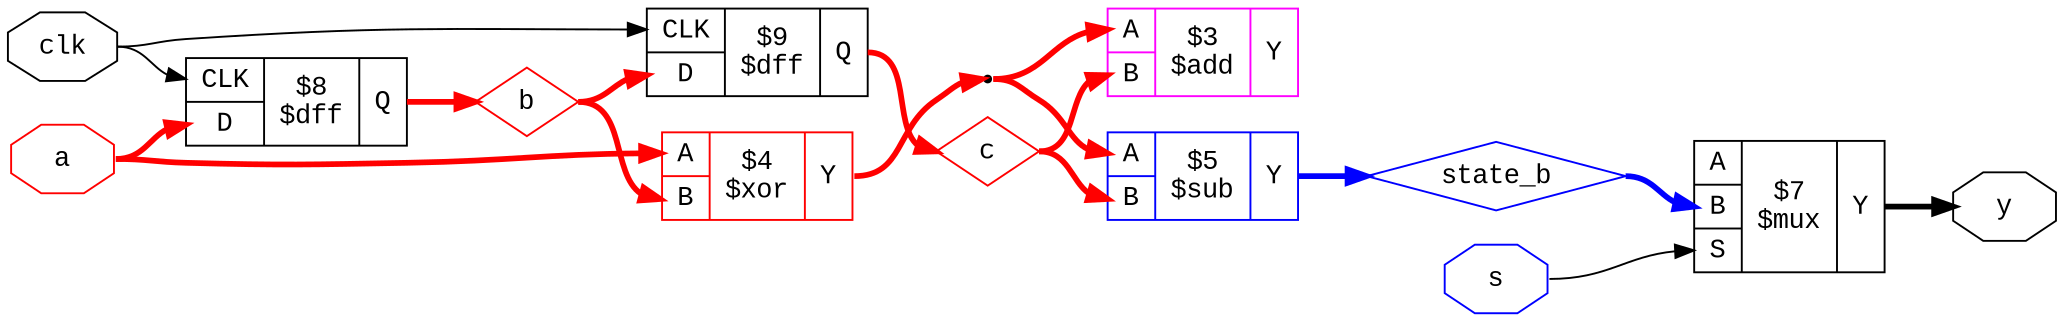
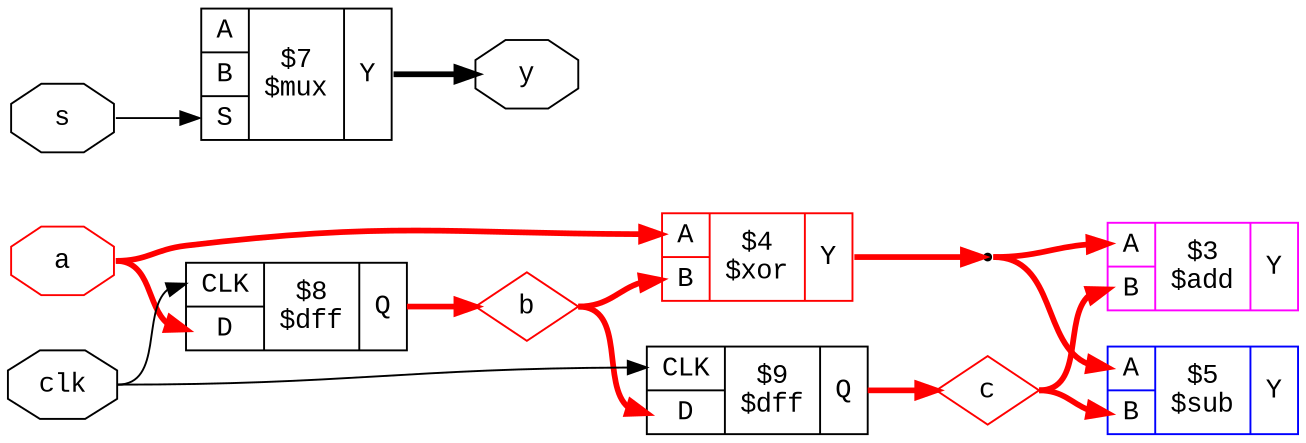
node "state_b": removed
node "s": color blue -> black
